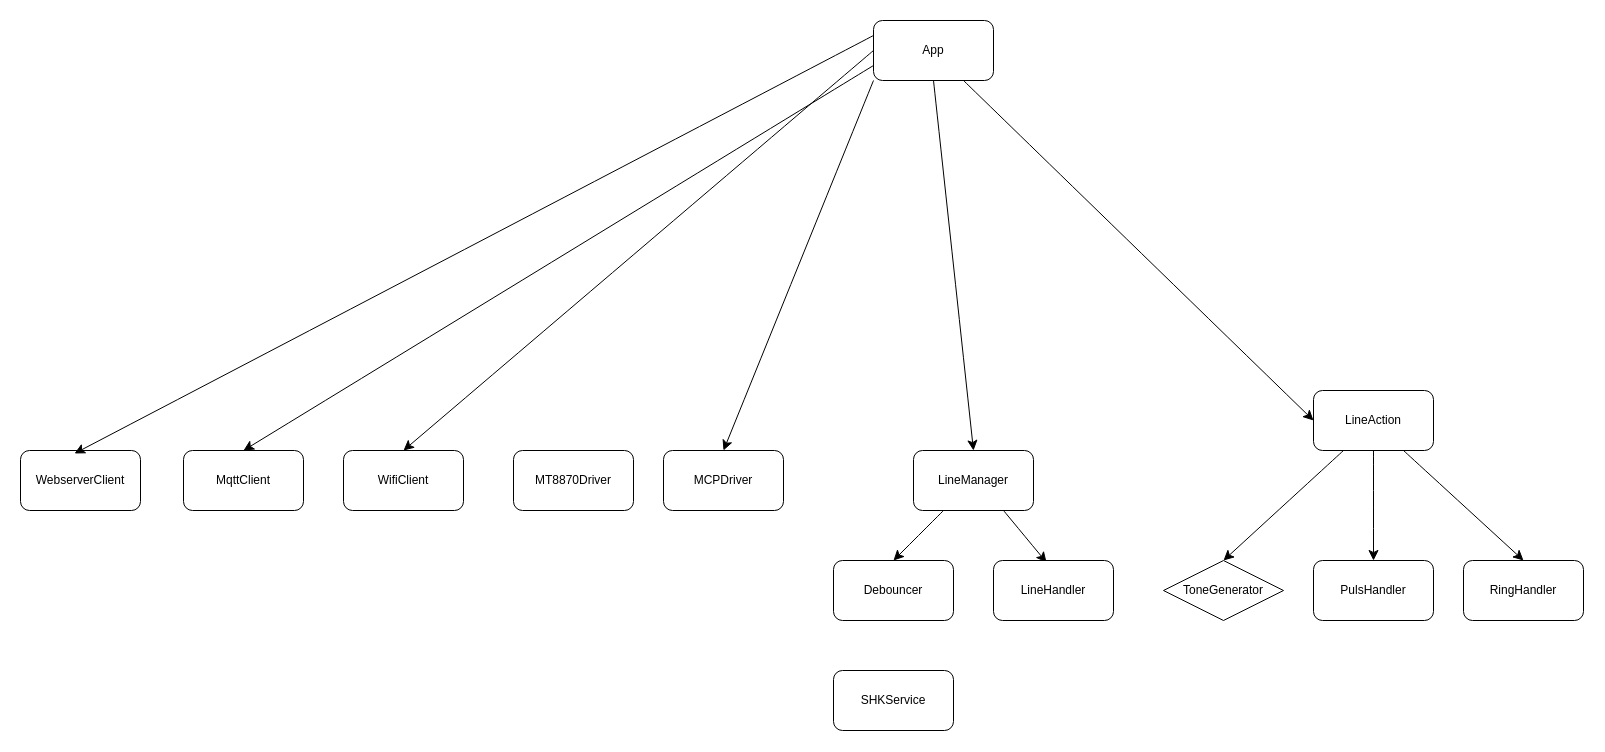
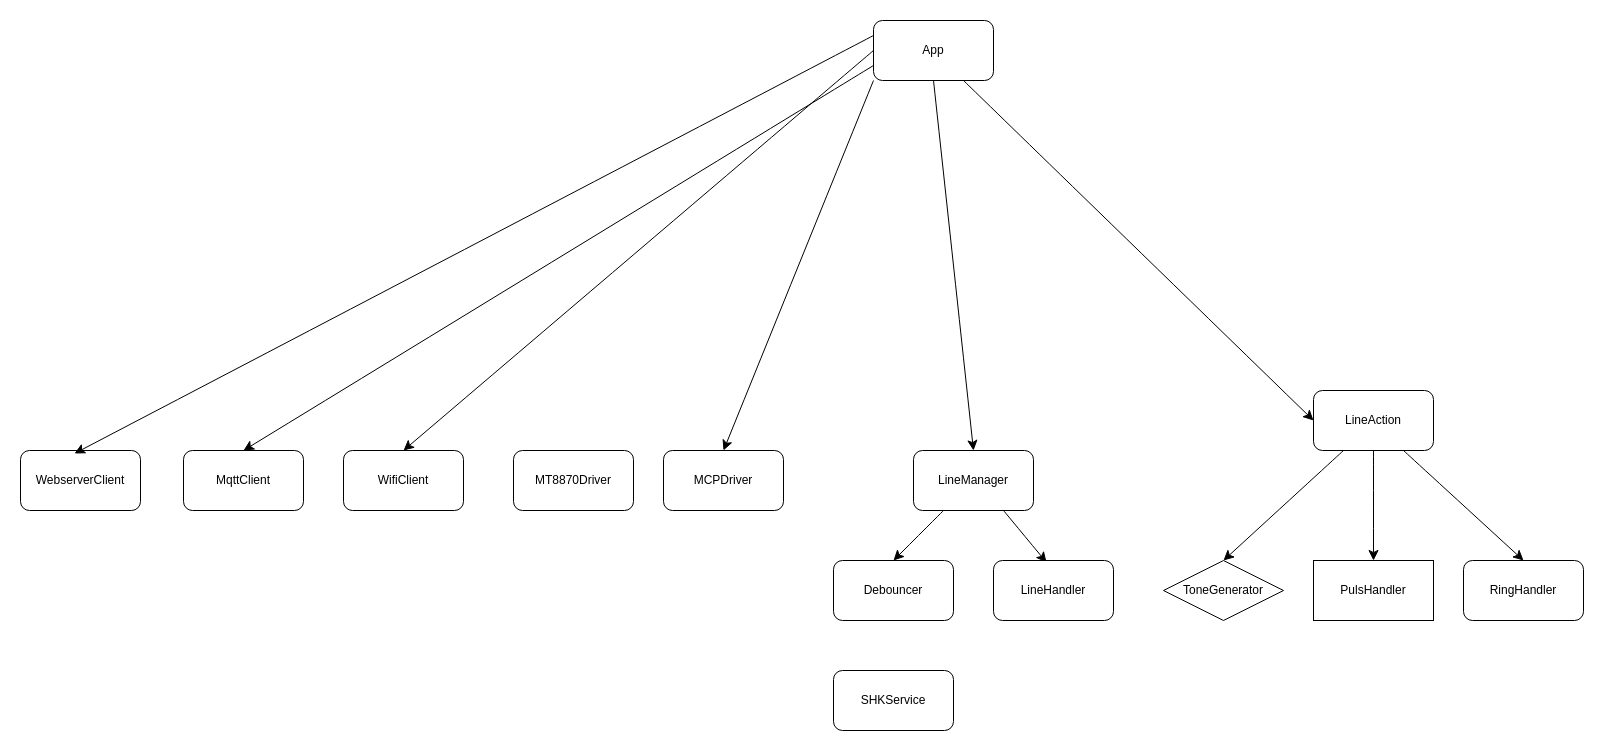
node "PulsHandler": shape rounded rectangle -> rectangle
